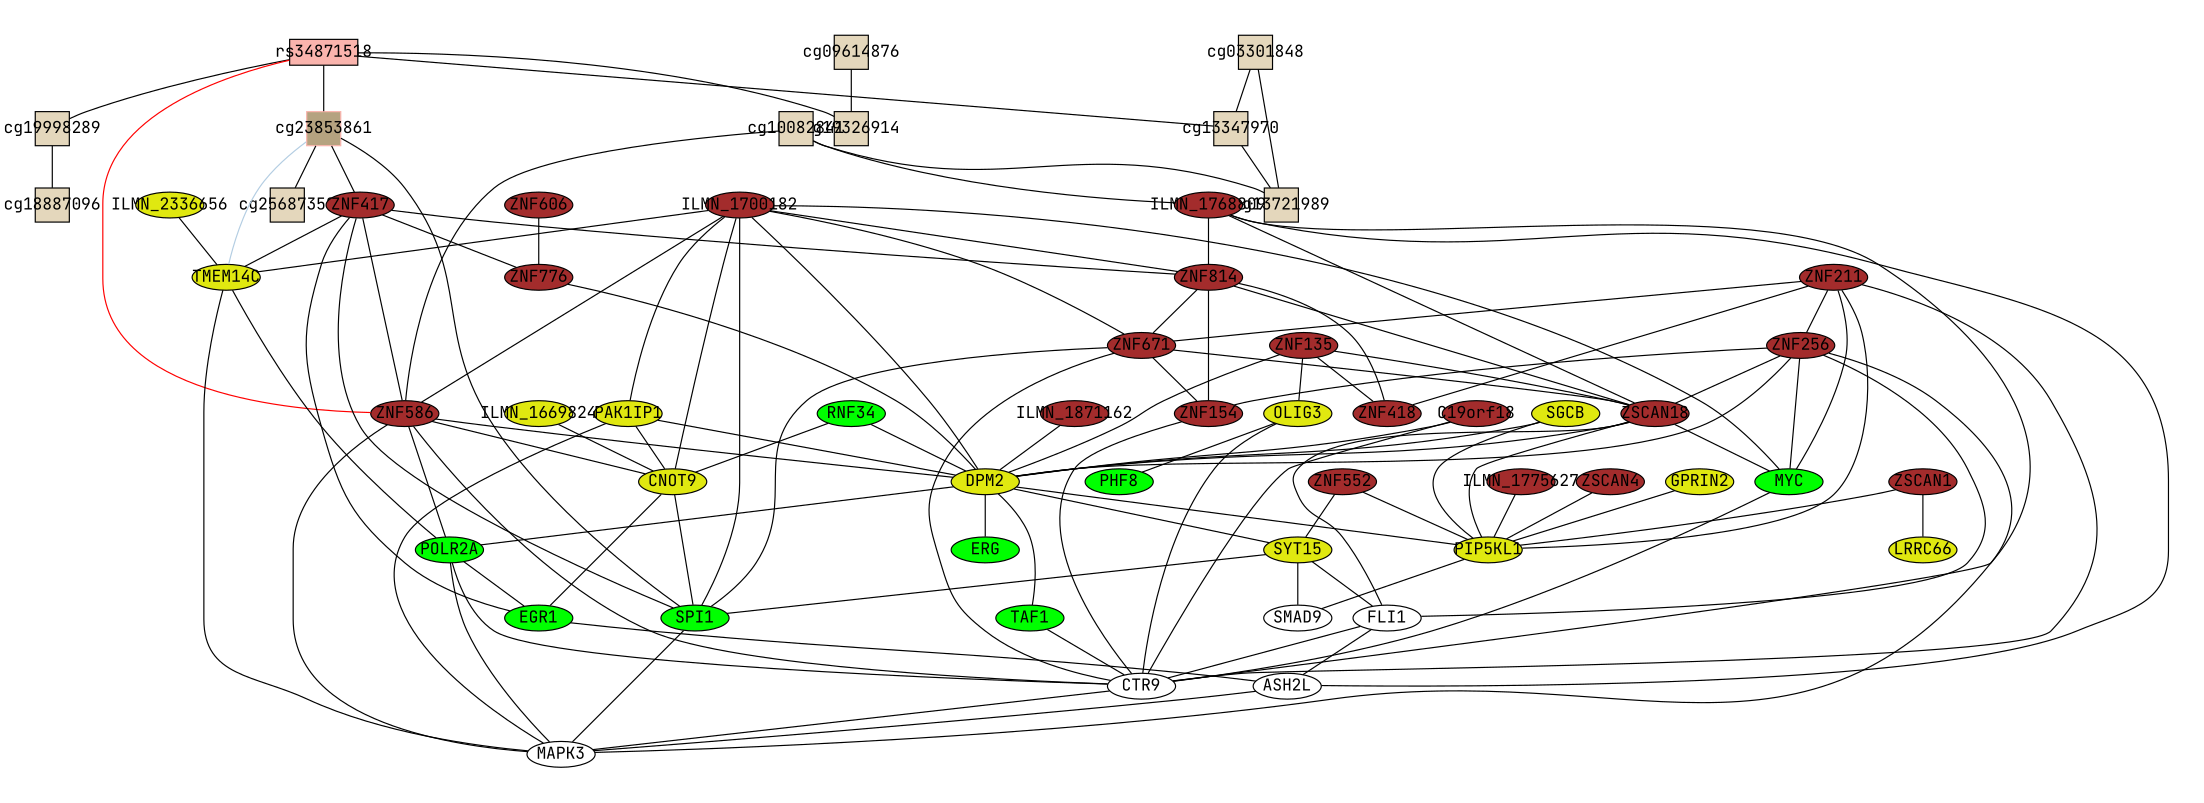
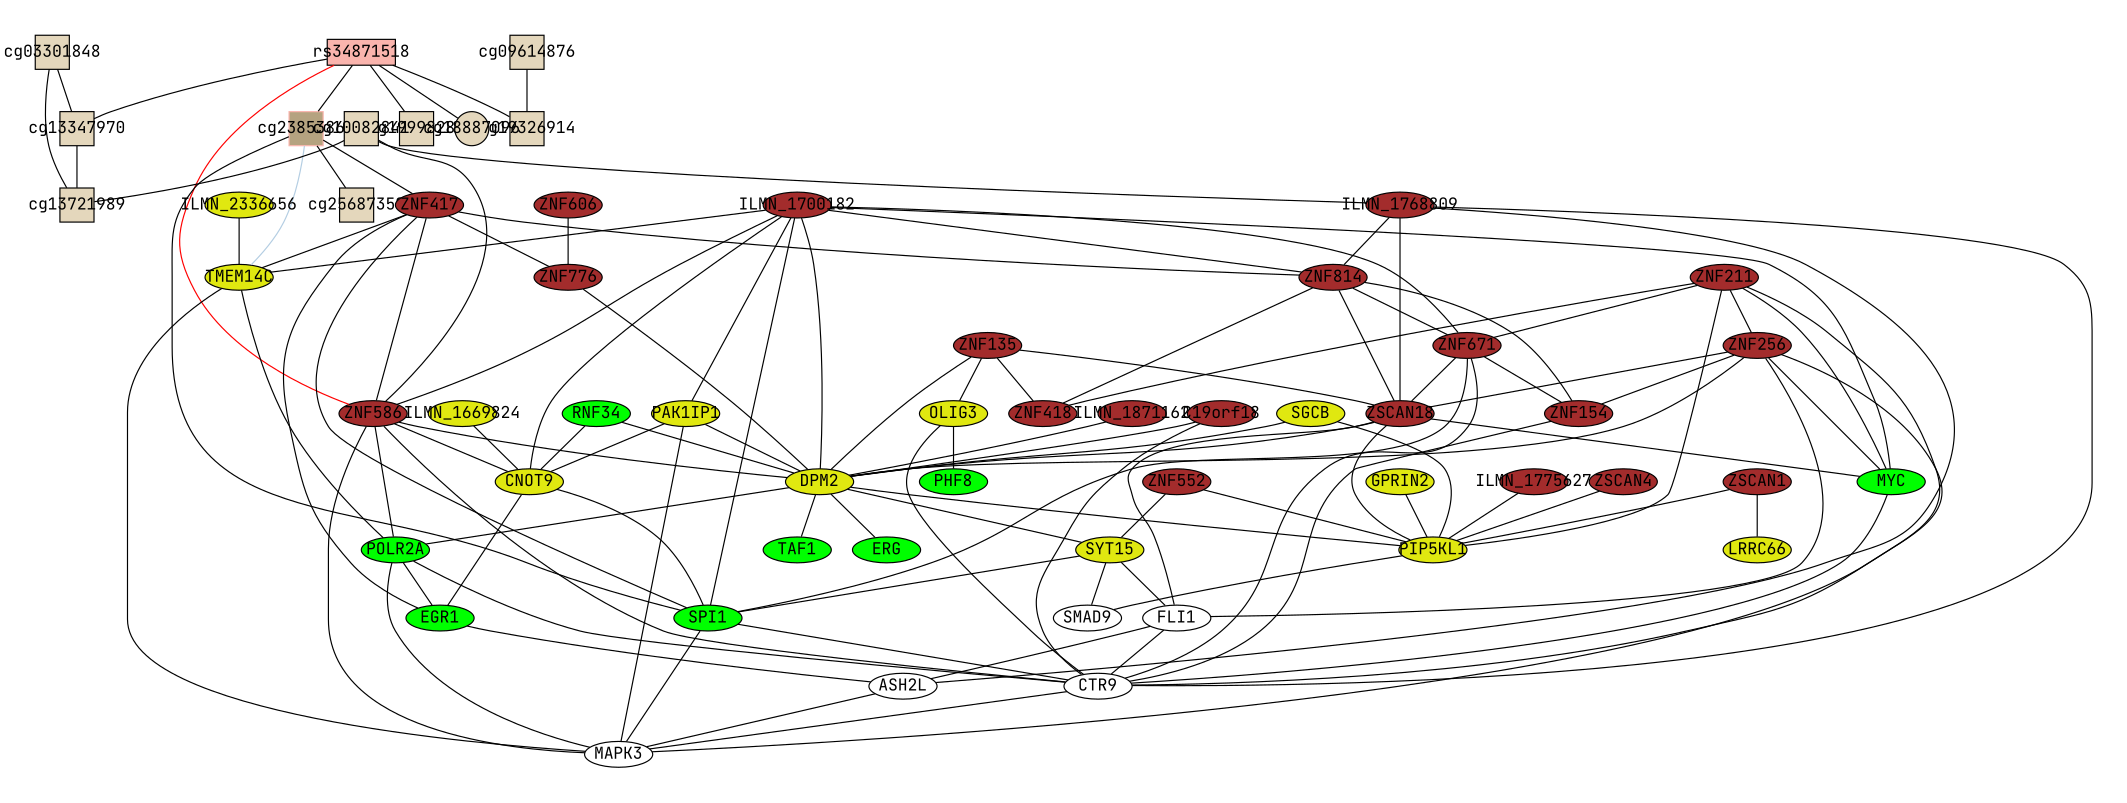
edge "cg19998289" -- "cg18887096": now "rs34871518" -- "cg18887096"
node "cg18887096": shape box -> ellipse
edge "TAF1" -- "CTR9": now "SPI1" -- "CTR9"
